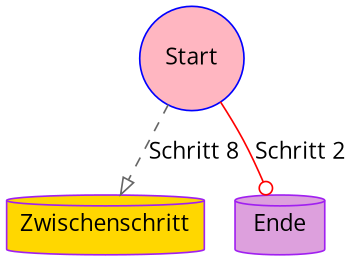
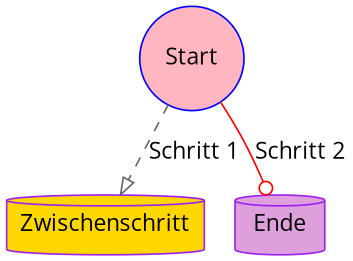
edge "Start" -> "Zwischenschritt": label "Schritt 8" -> "Schritt 1"
